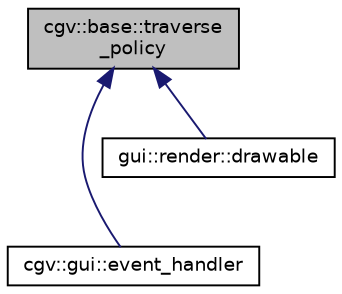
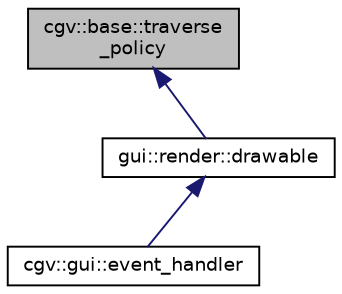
edge "cgv::gui::event_handler" -> "cgv::base::traverse _policy": now "cgv::gui::event_handler" -> "gui::render::drawable"
